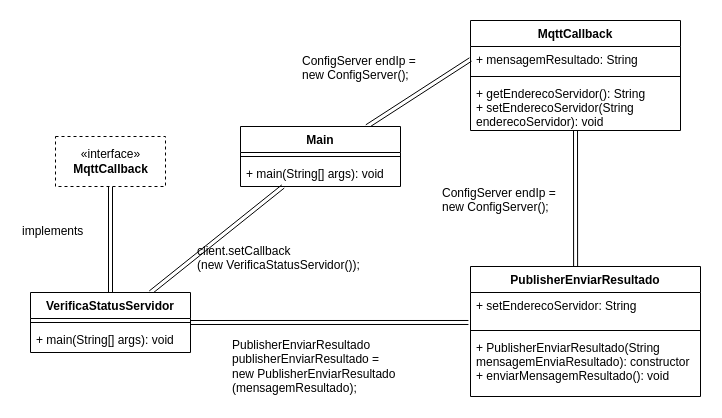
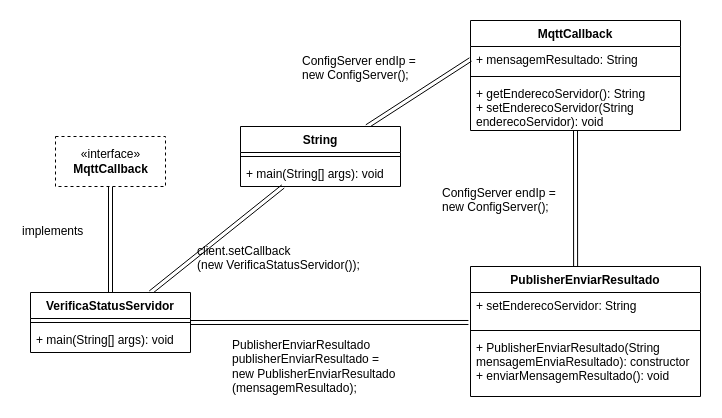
node "Main": label "Main" -> "String"
